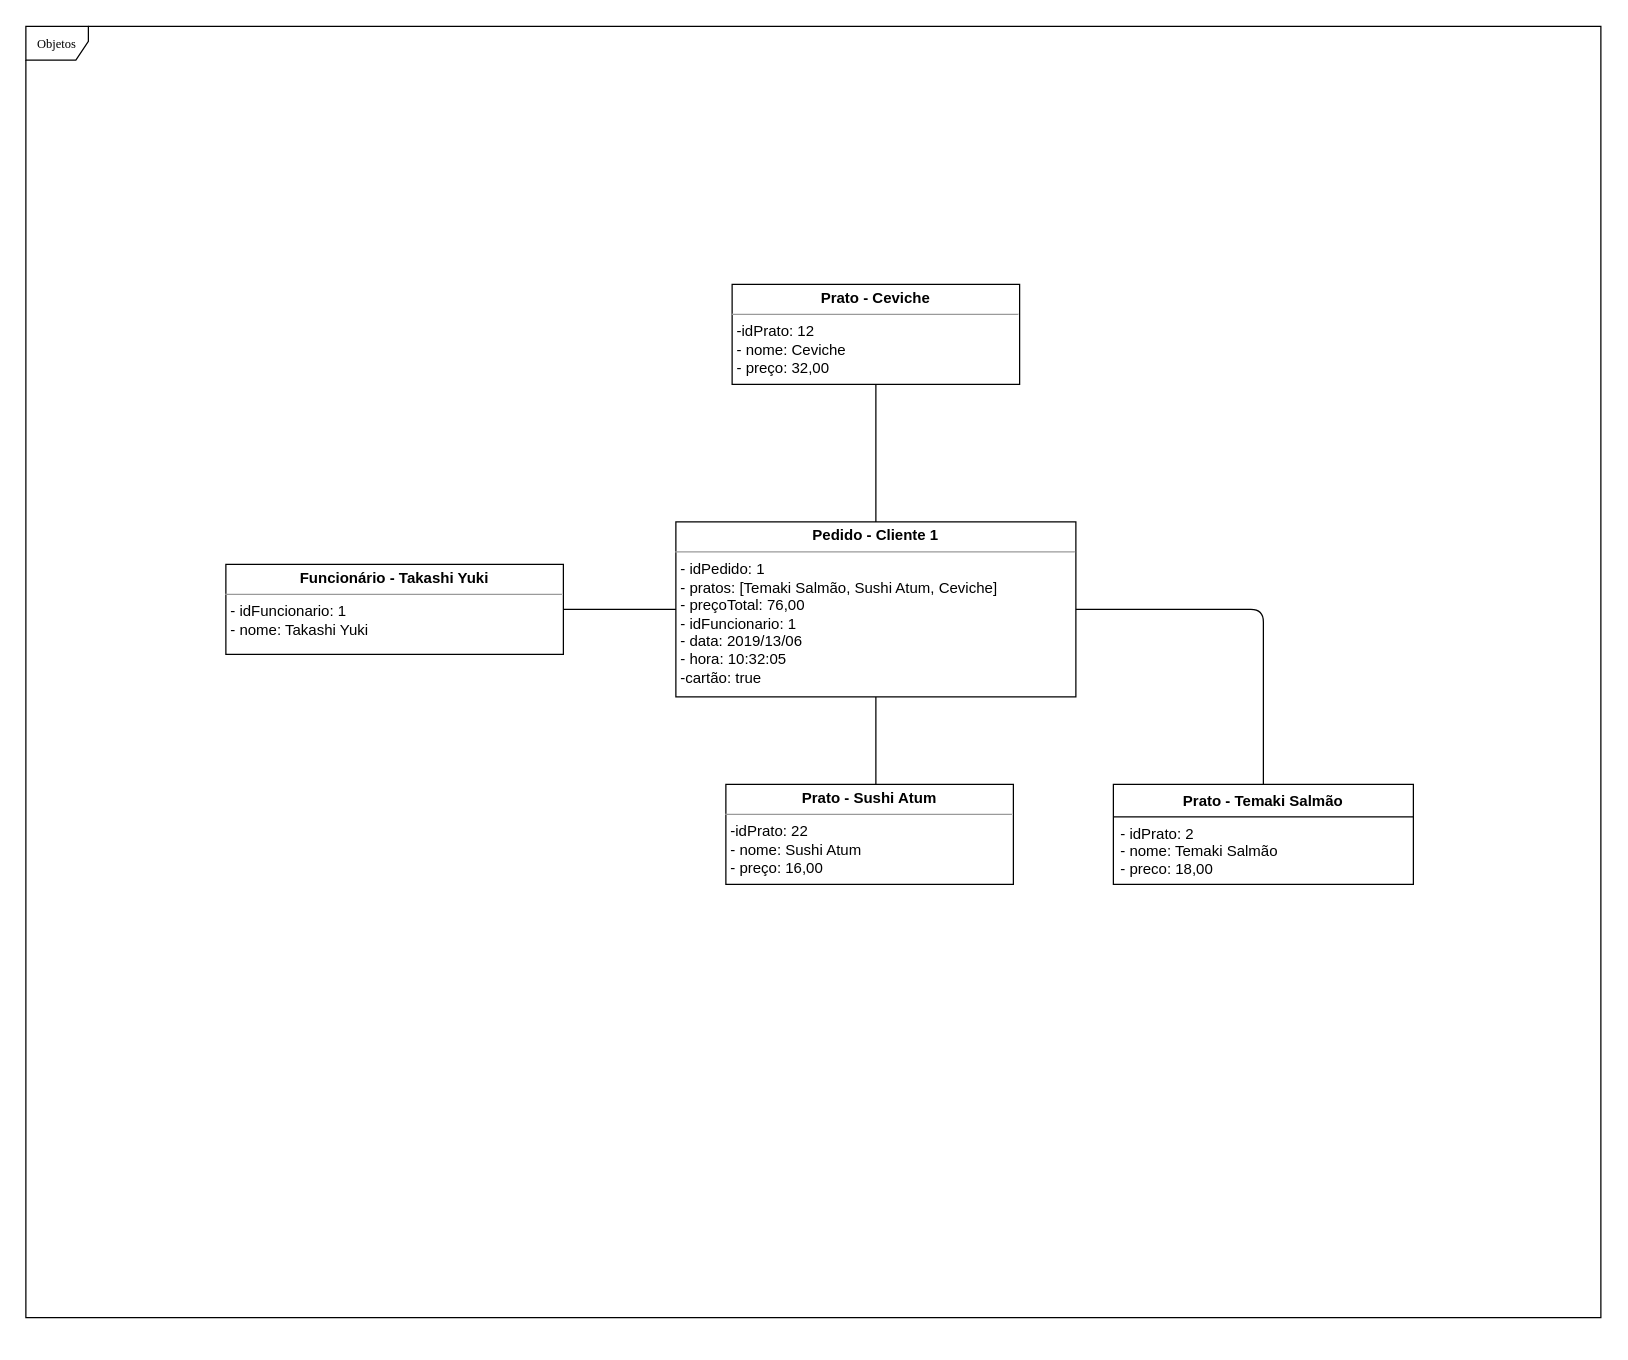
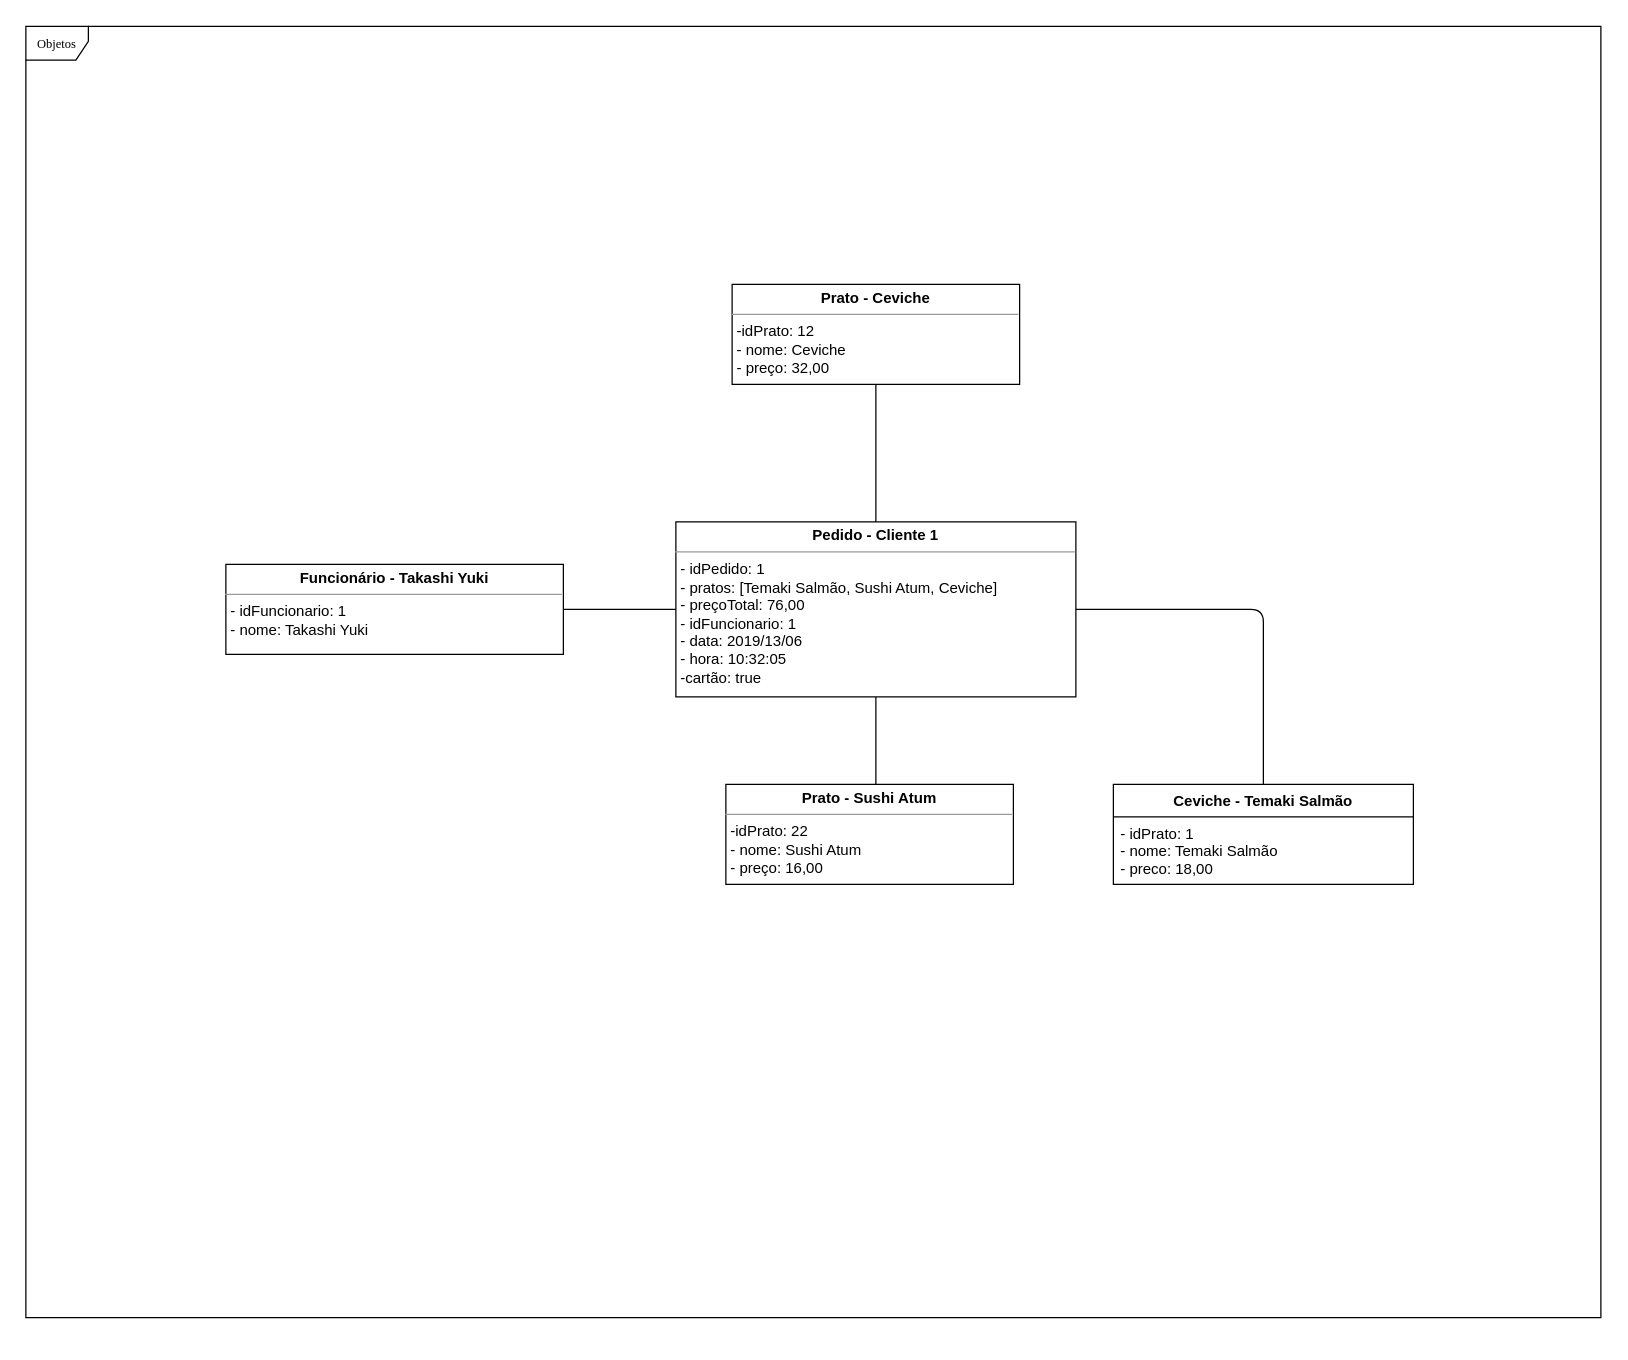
node "Prato - Temaki Salmão": label "Prato - Temaki Salmão" -> "Ceviche - Temaki Salmão"
node "- idPrato: 2 - nome: Temaki Salmão - preco: 18,00": label "- idPrato: 2 - nome: Temaki Salmão - preco: 18,00" -> "- idPrato: 1 - nome: Temaki Salmão - preco: 18,00"
